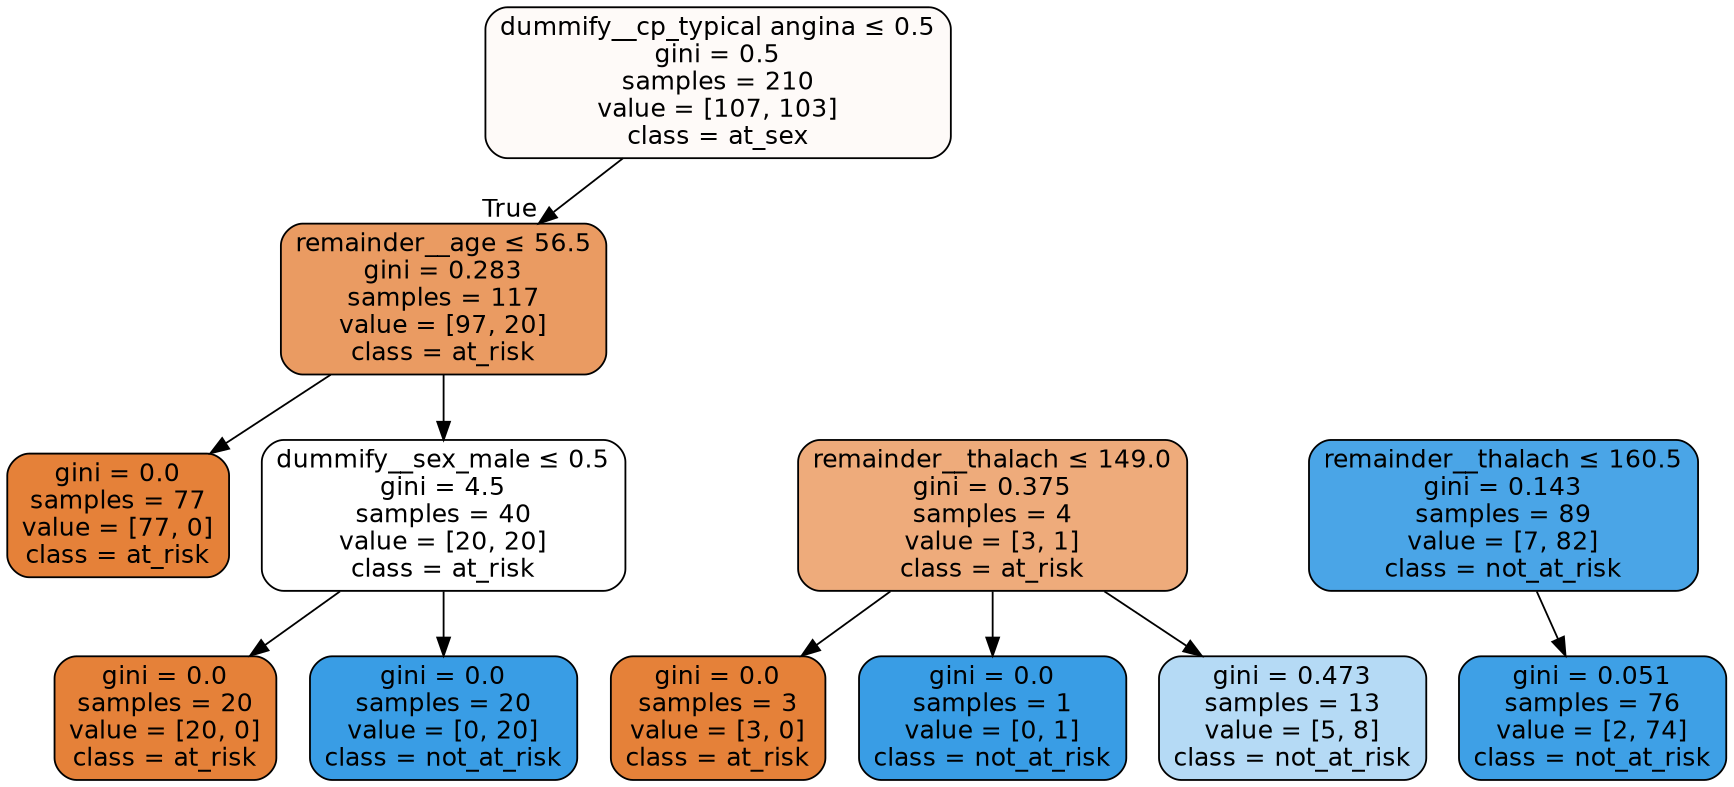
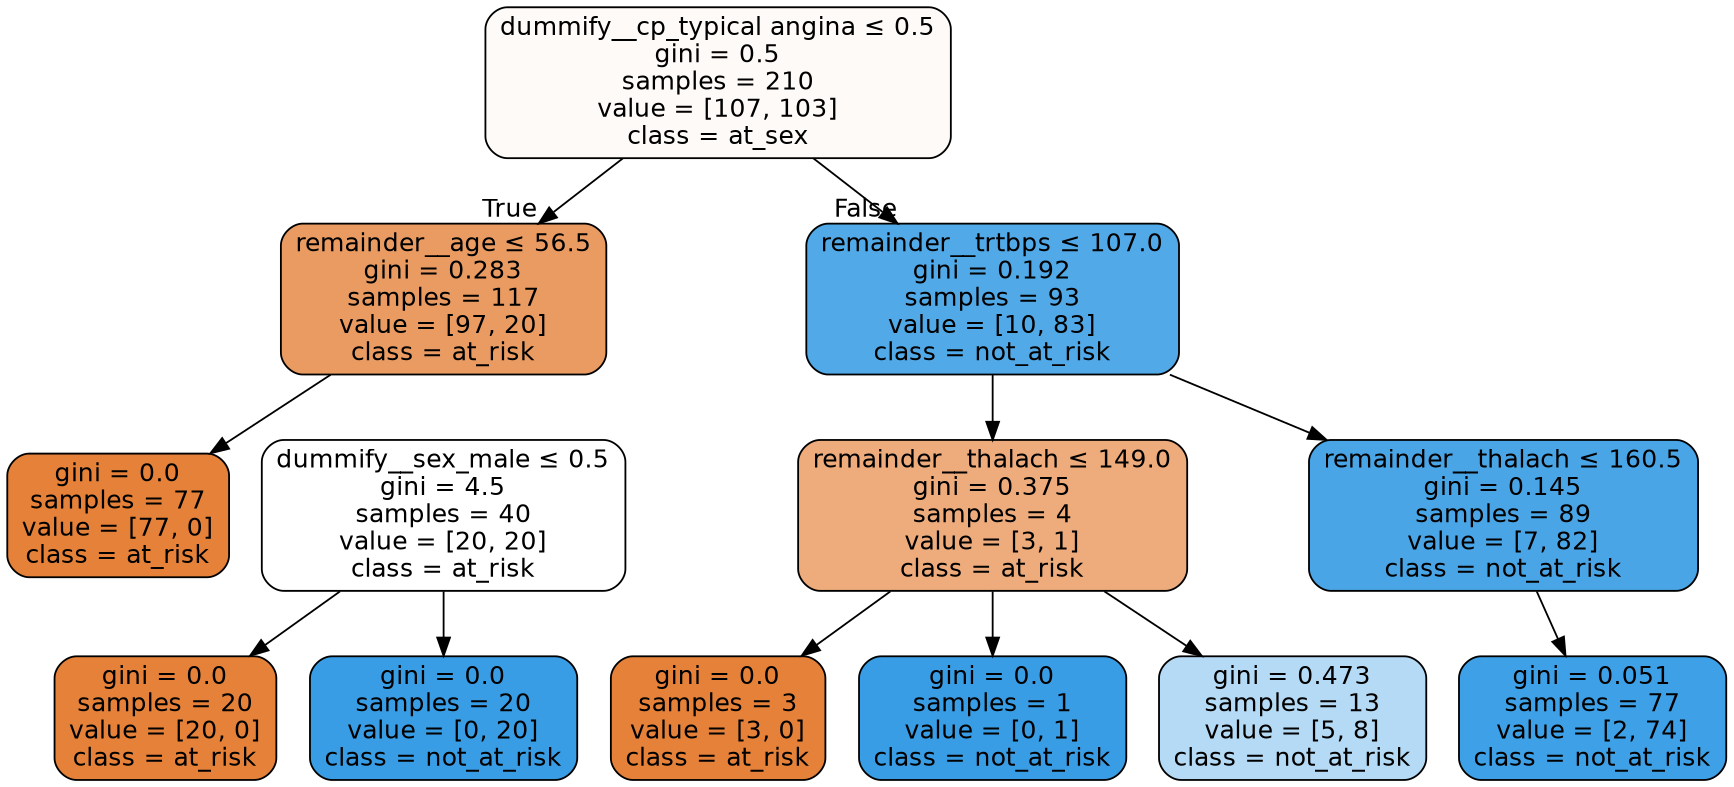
node "remainder__trtbps ≤ 107.0": added
edge "remainder__age ≤ 56.5" -> "dummify__sex_male ≤ 0.5": removed
node "remainder__thalach ≤ 160.5": text "gini = 0.143" -> "gini = 0.145"
node "gini = 0.051": text "samples = 76" -> "samples = 77"
